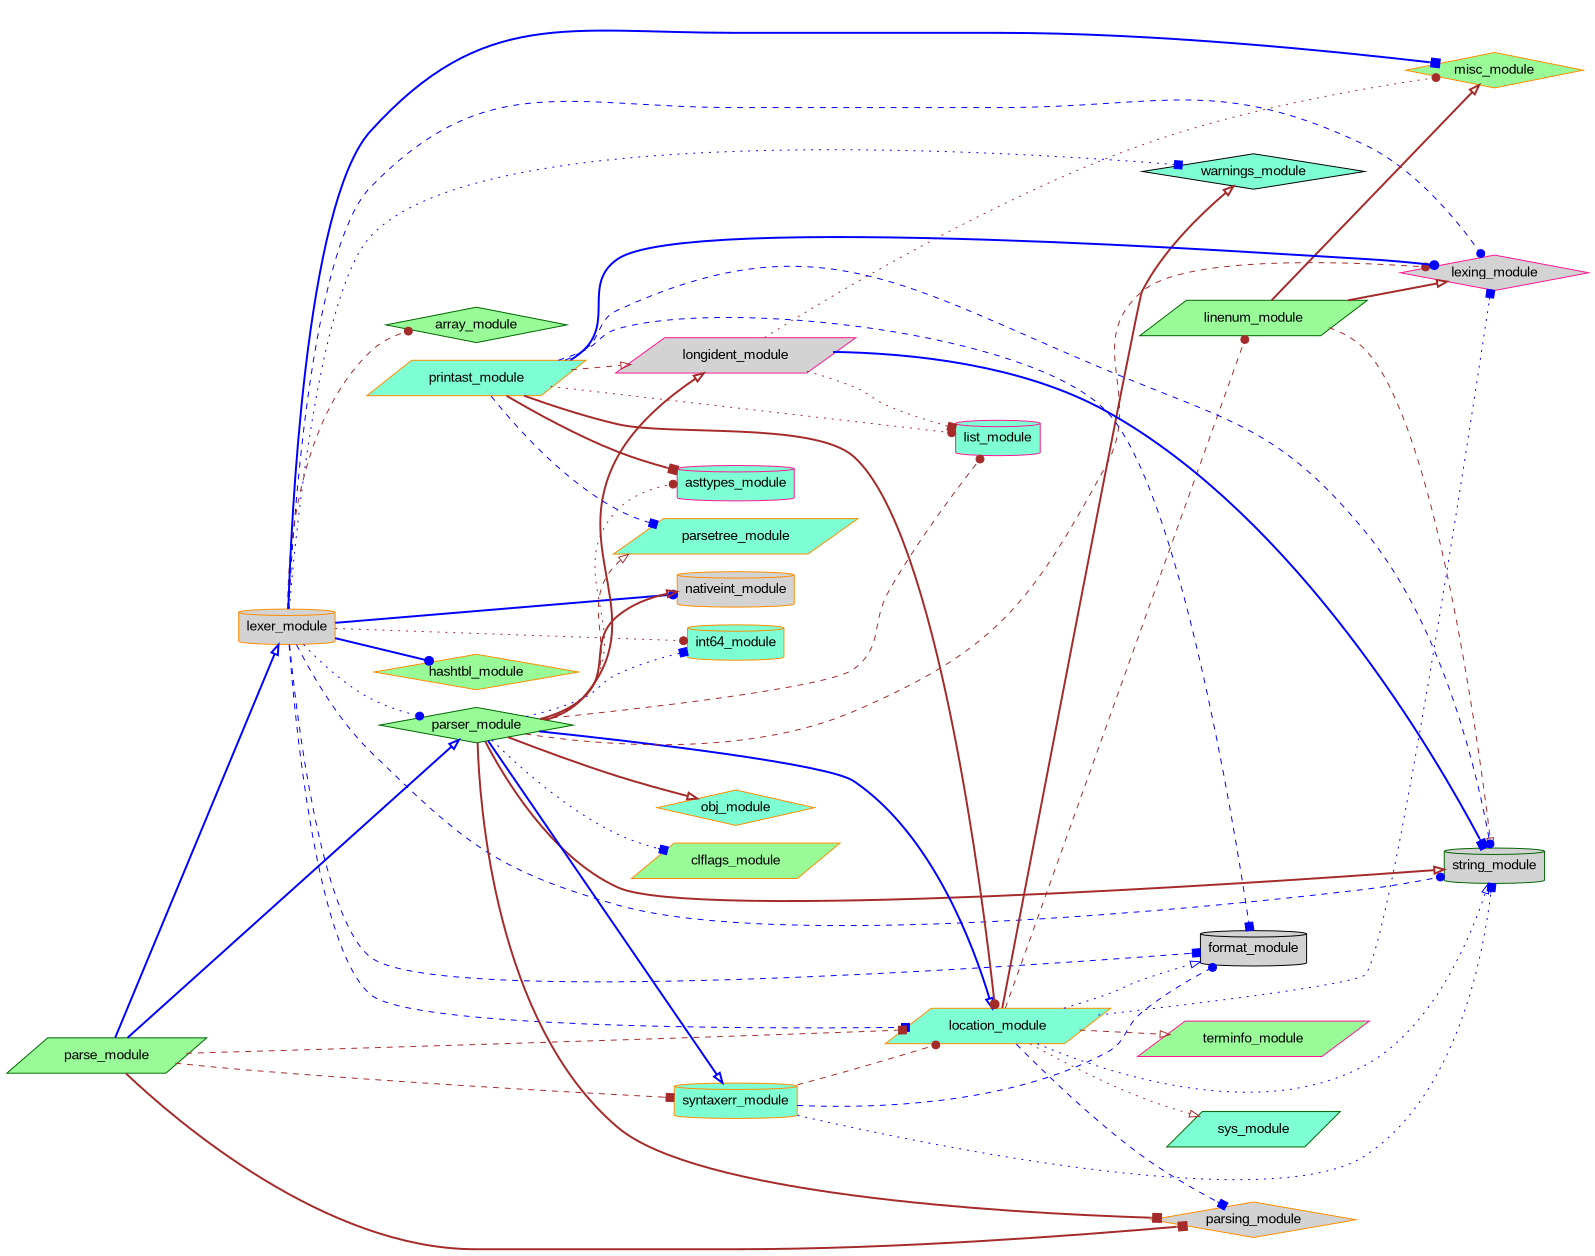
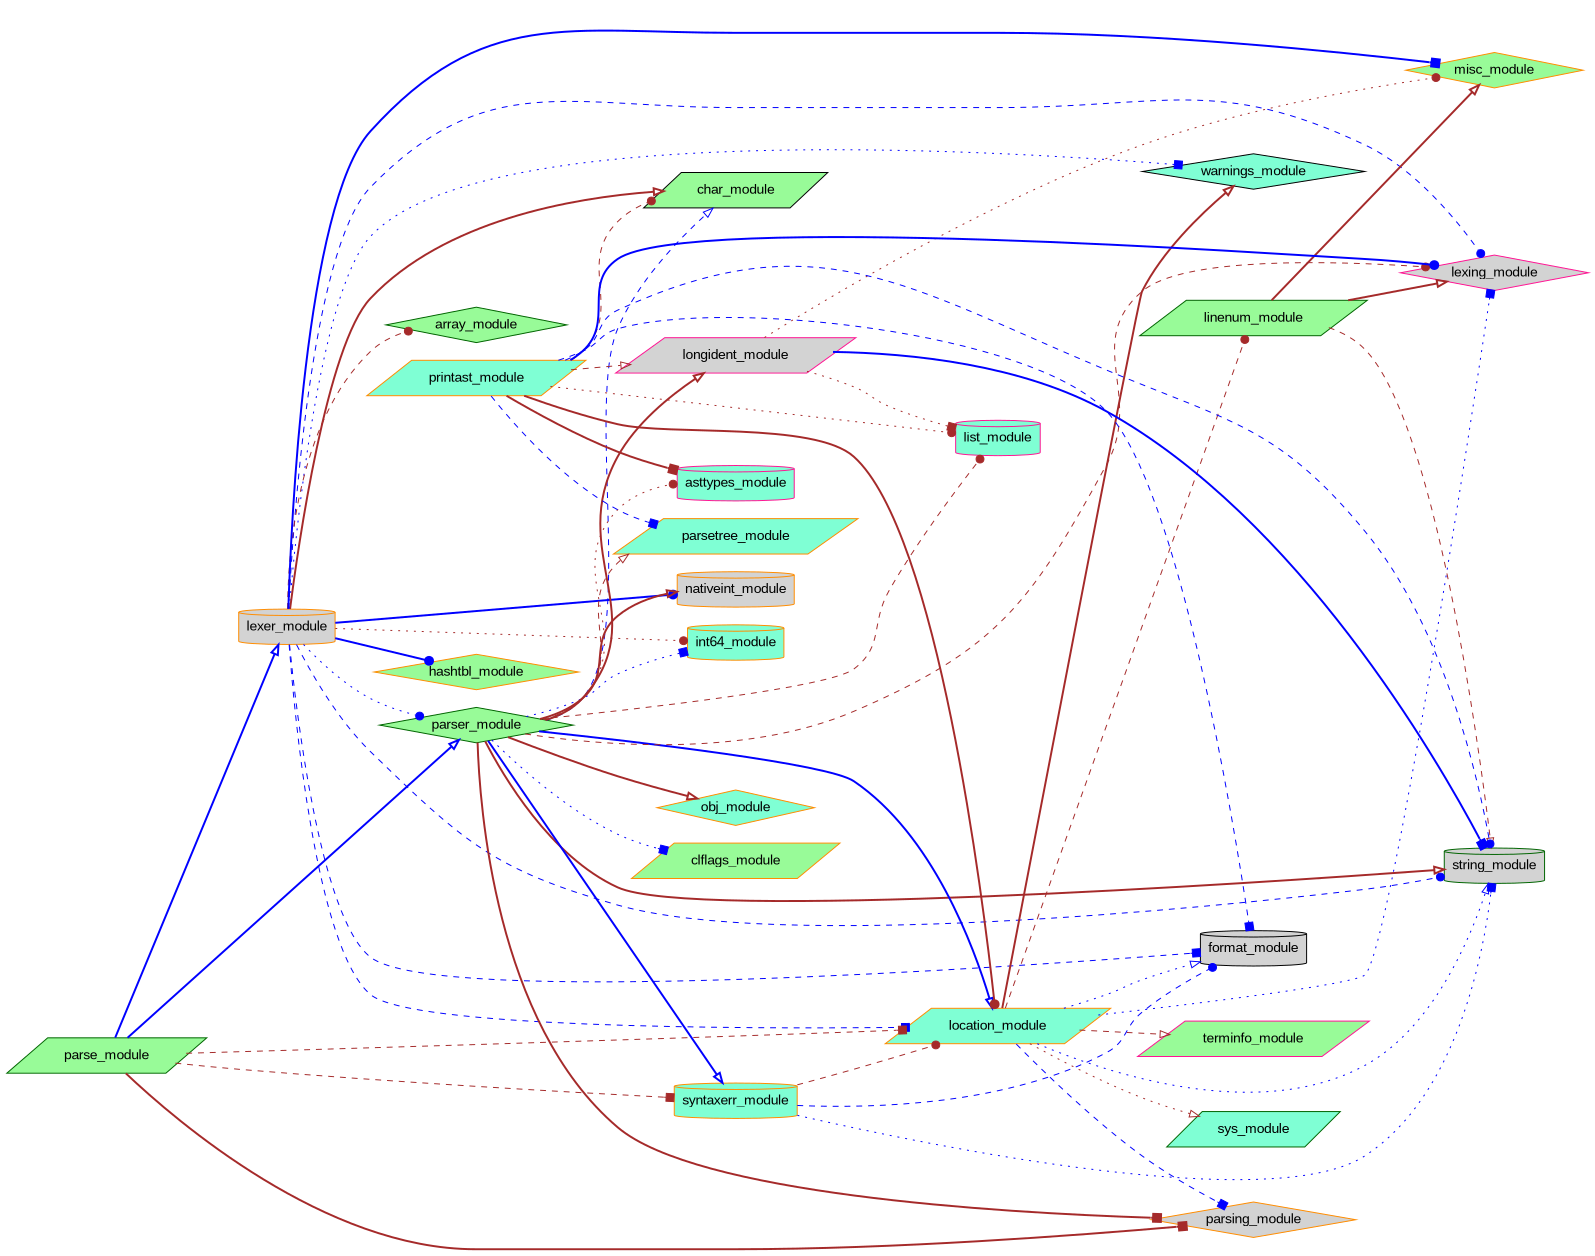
node "char_module": added
